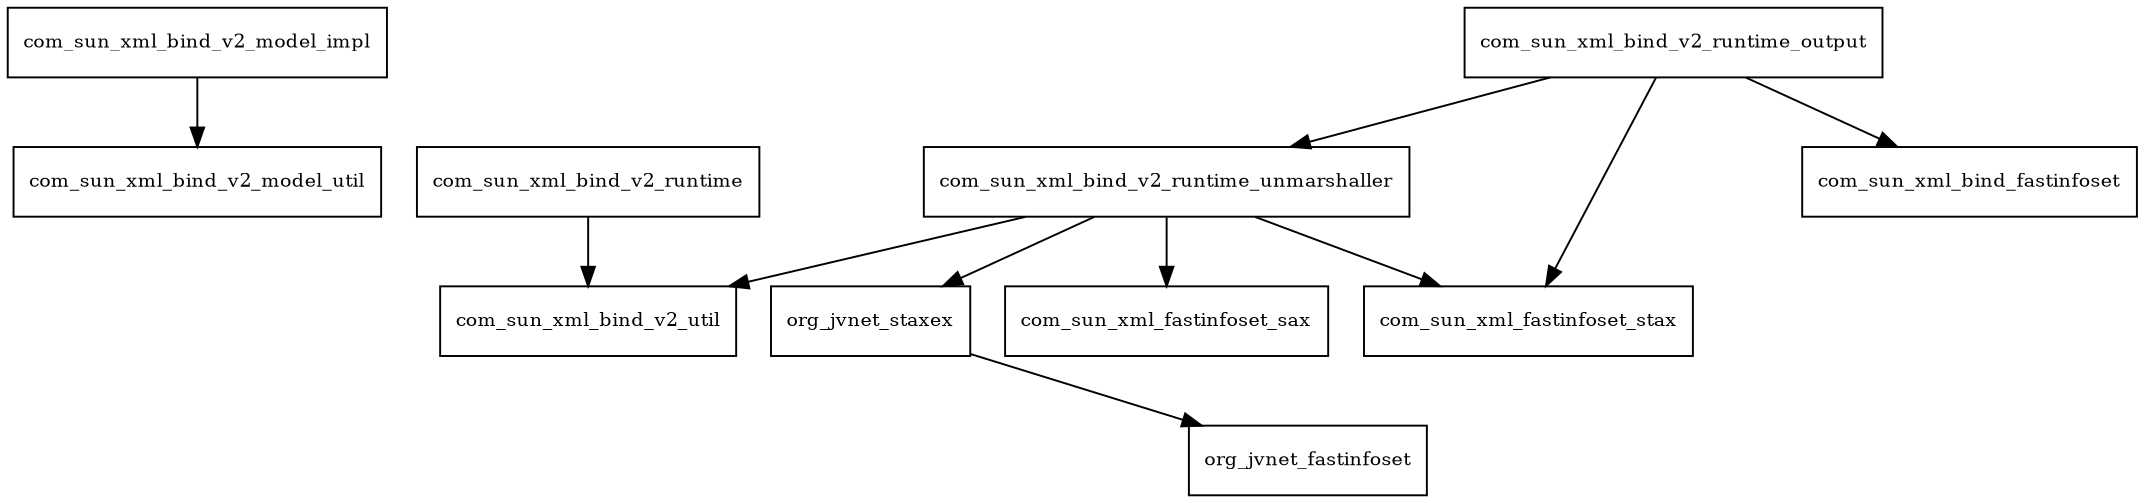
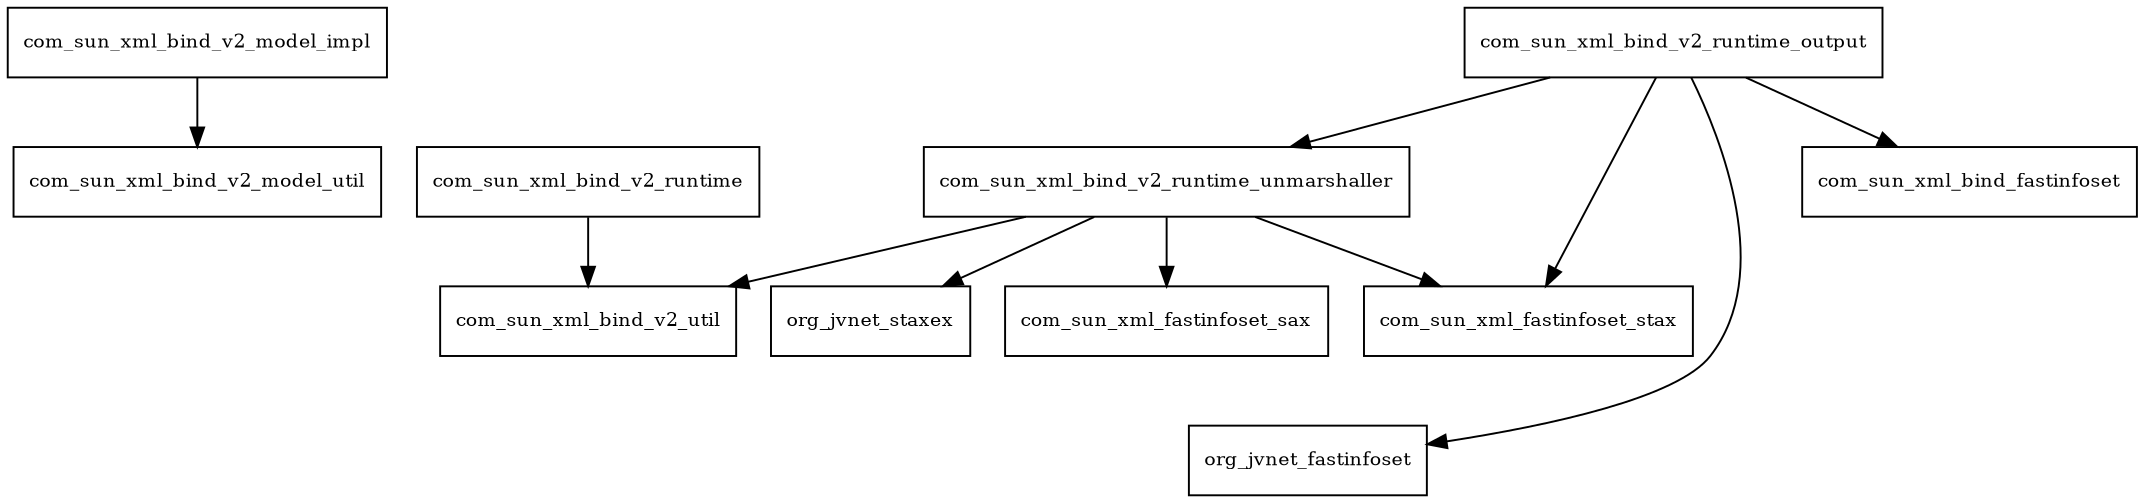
edge "org_jvnet_staxex" -> "org_jvnet_fastinfoset": now "com_sun_xml_bind_v2_runtime_output" -> "org_jvnet_fastinfoset"
